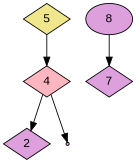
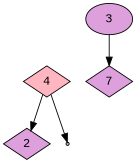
node "5": removed
node "8": label "8" -> "3"
